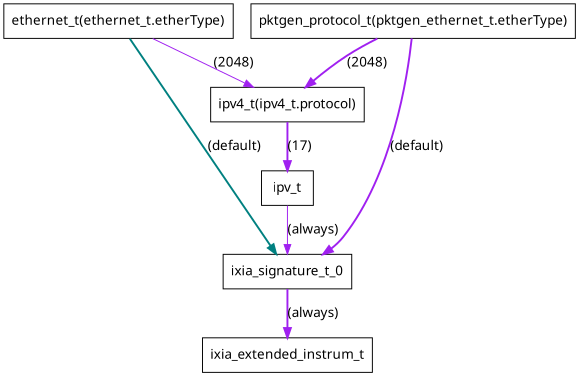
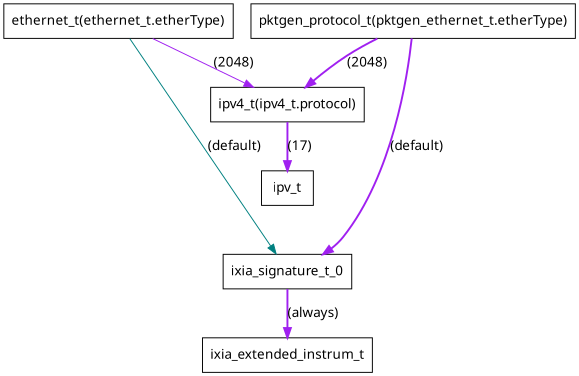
edge "ethernet_t(ethernet_t.etherType)" -> "ixia_signature_t_0": style bold -> solid
edge "ipv_t" -> "ixia_signature_t_0": removed, label "(always)"
